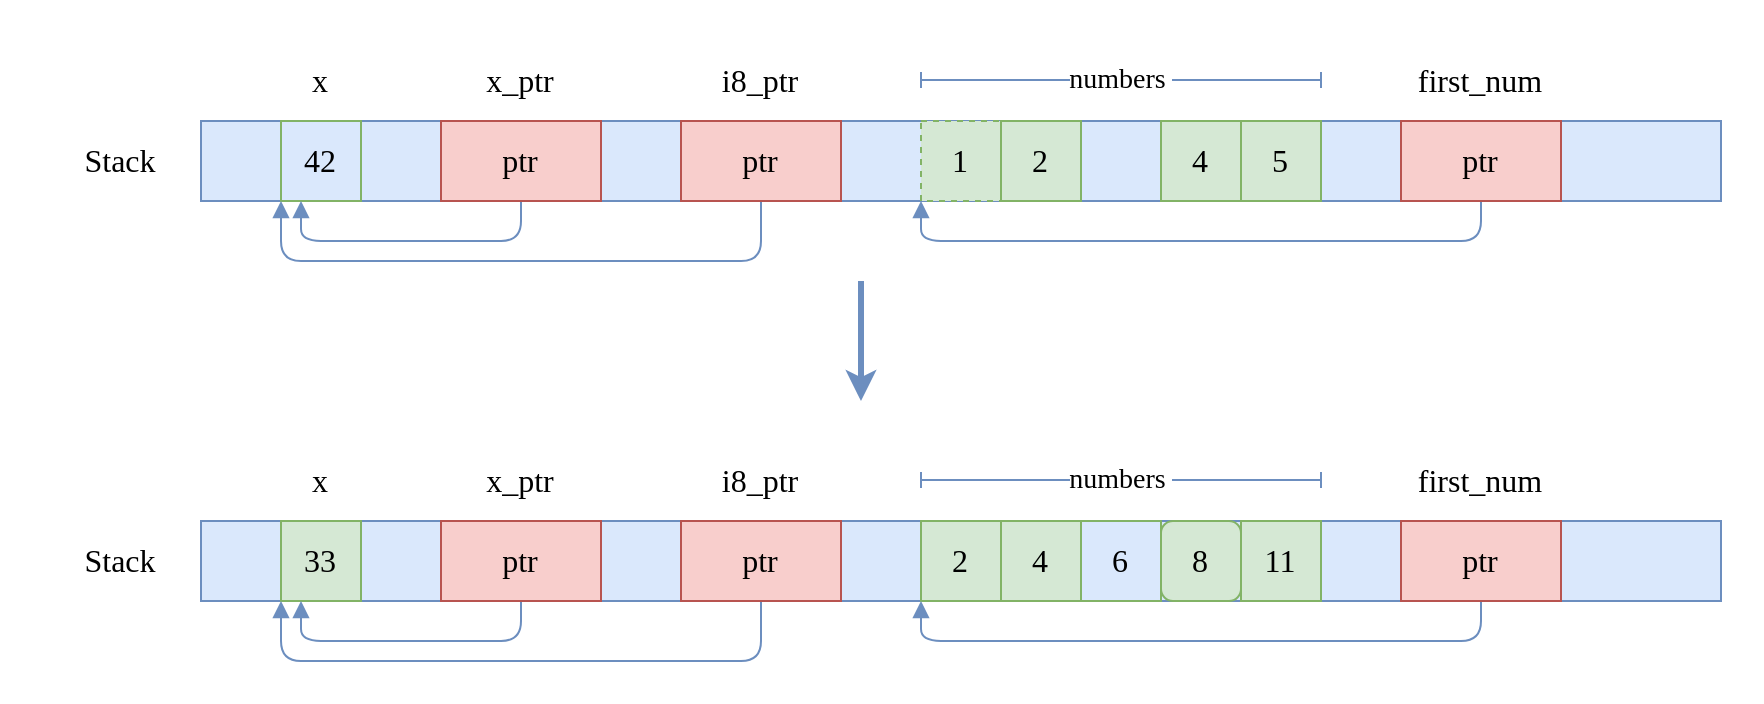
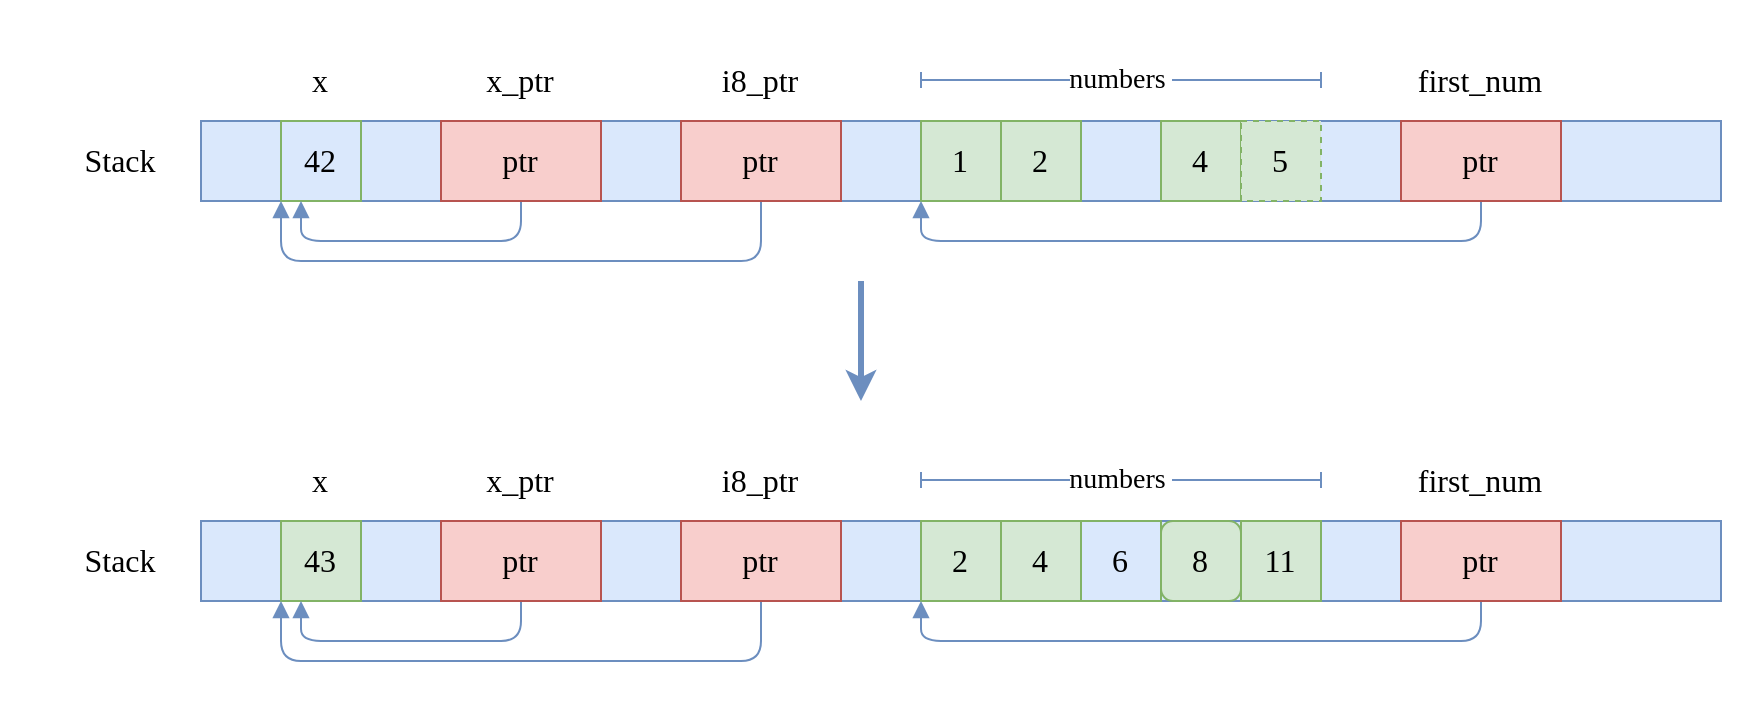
node "1": style dashed -> solid
node "5": style solid -> dashed
node "33": label "33" -> "43"
